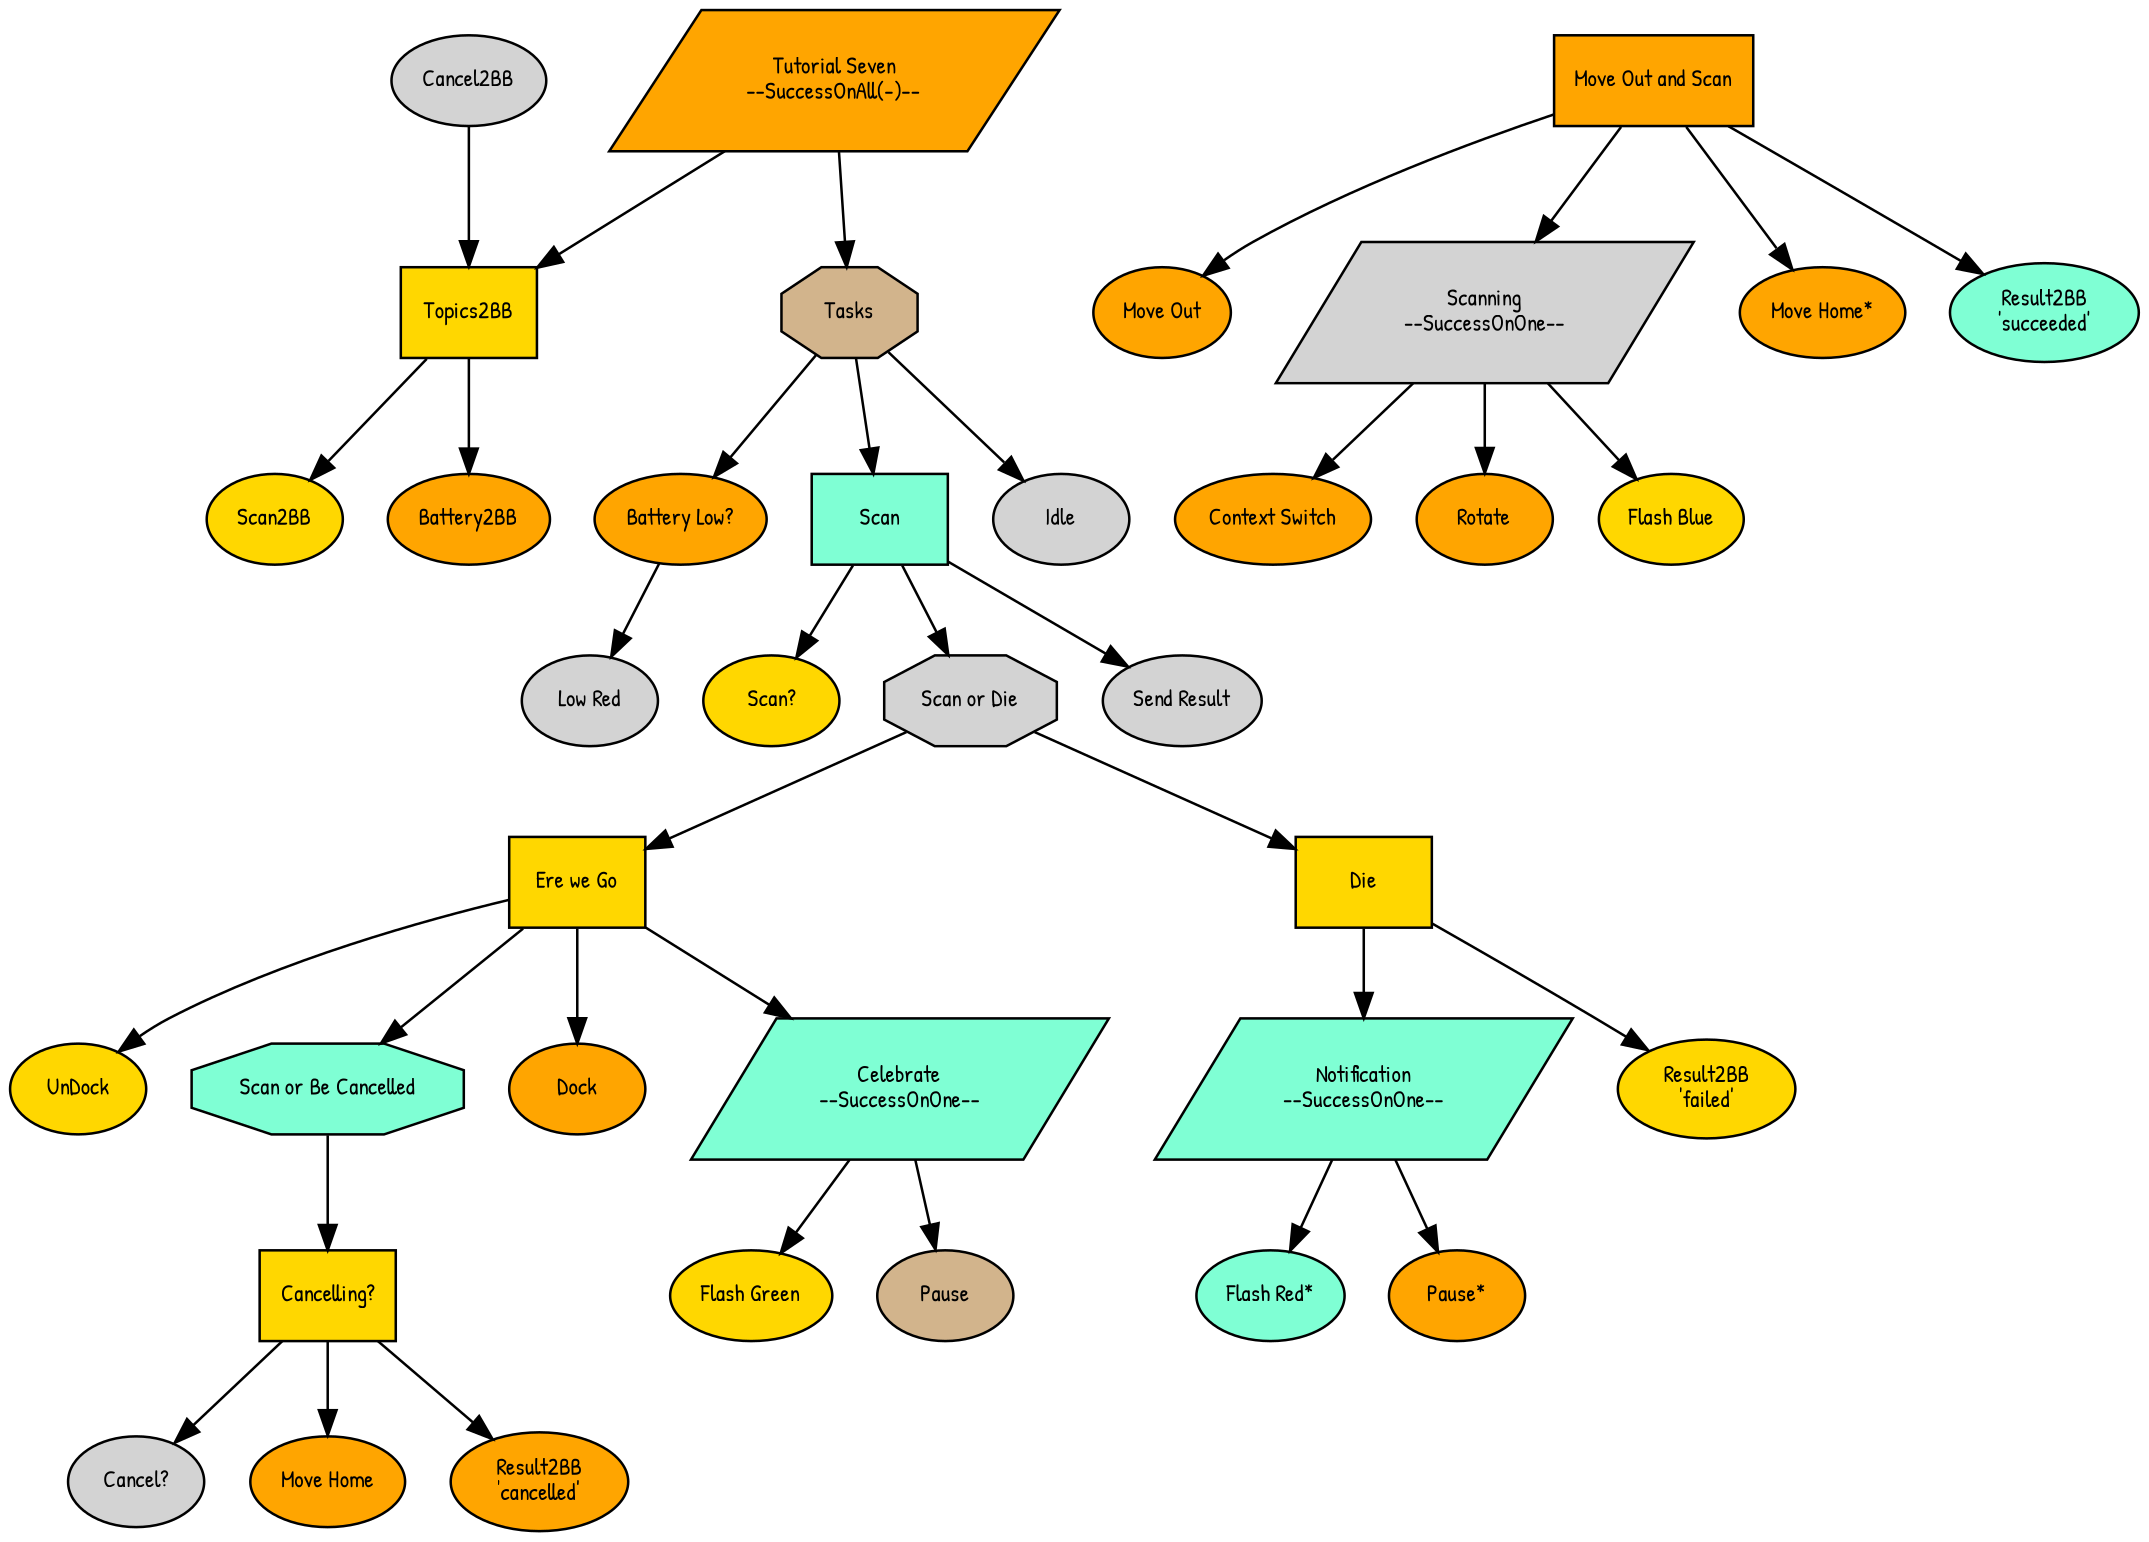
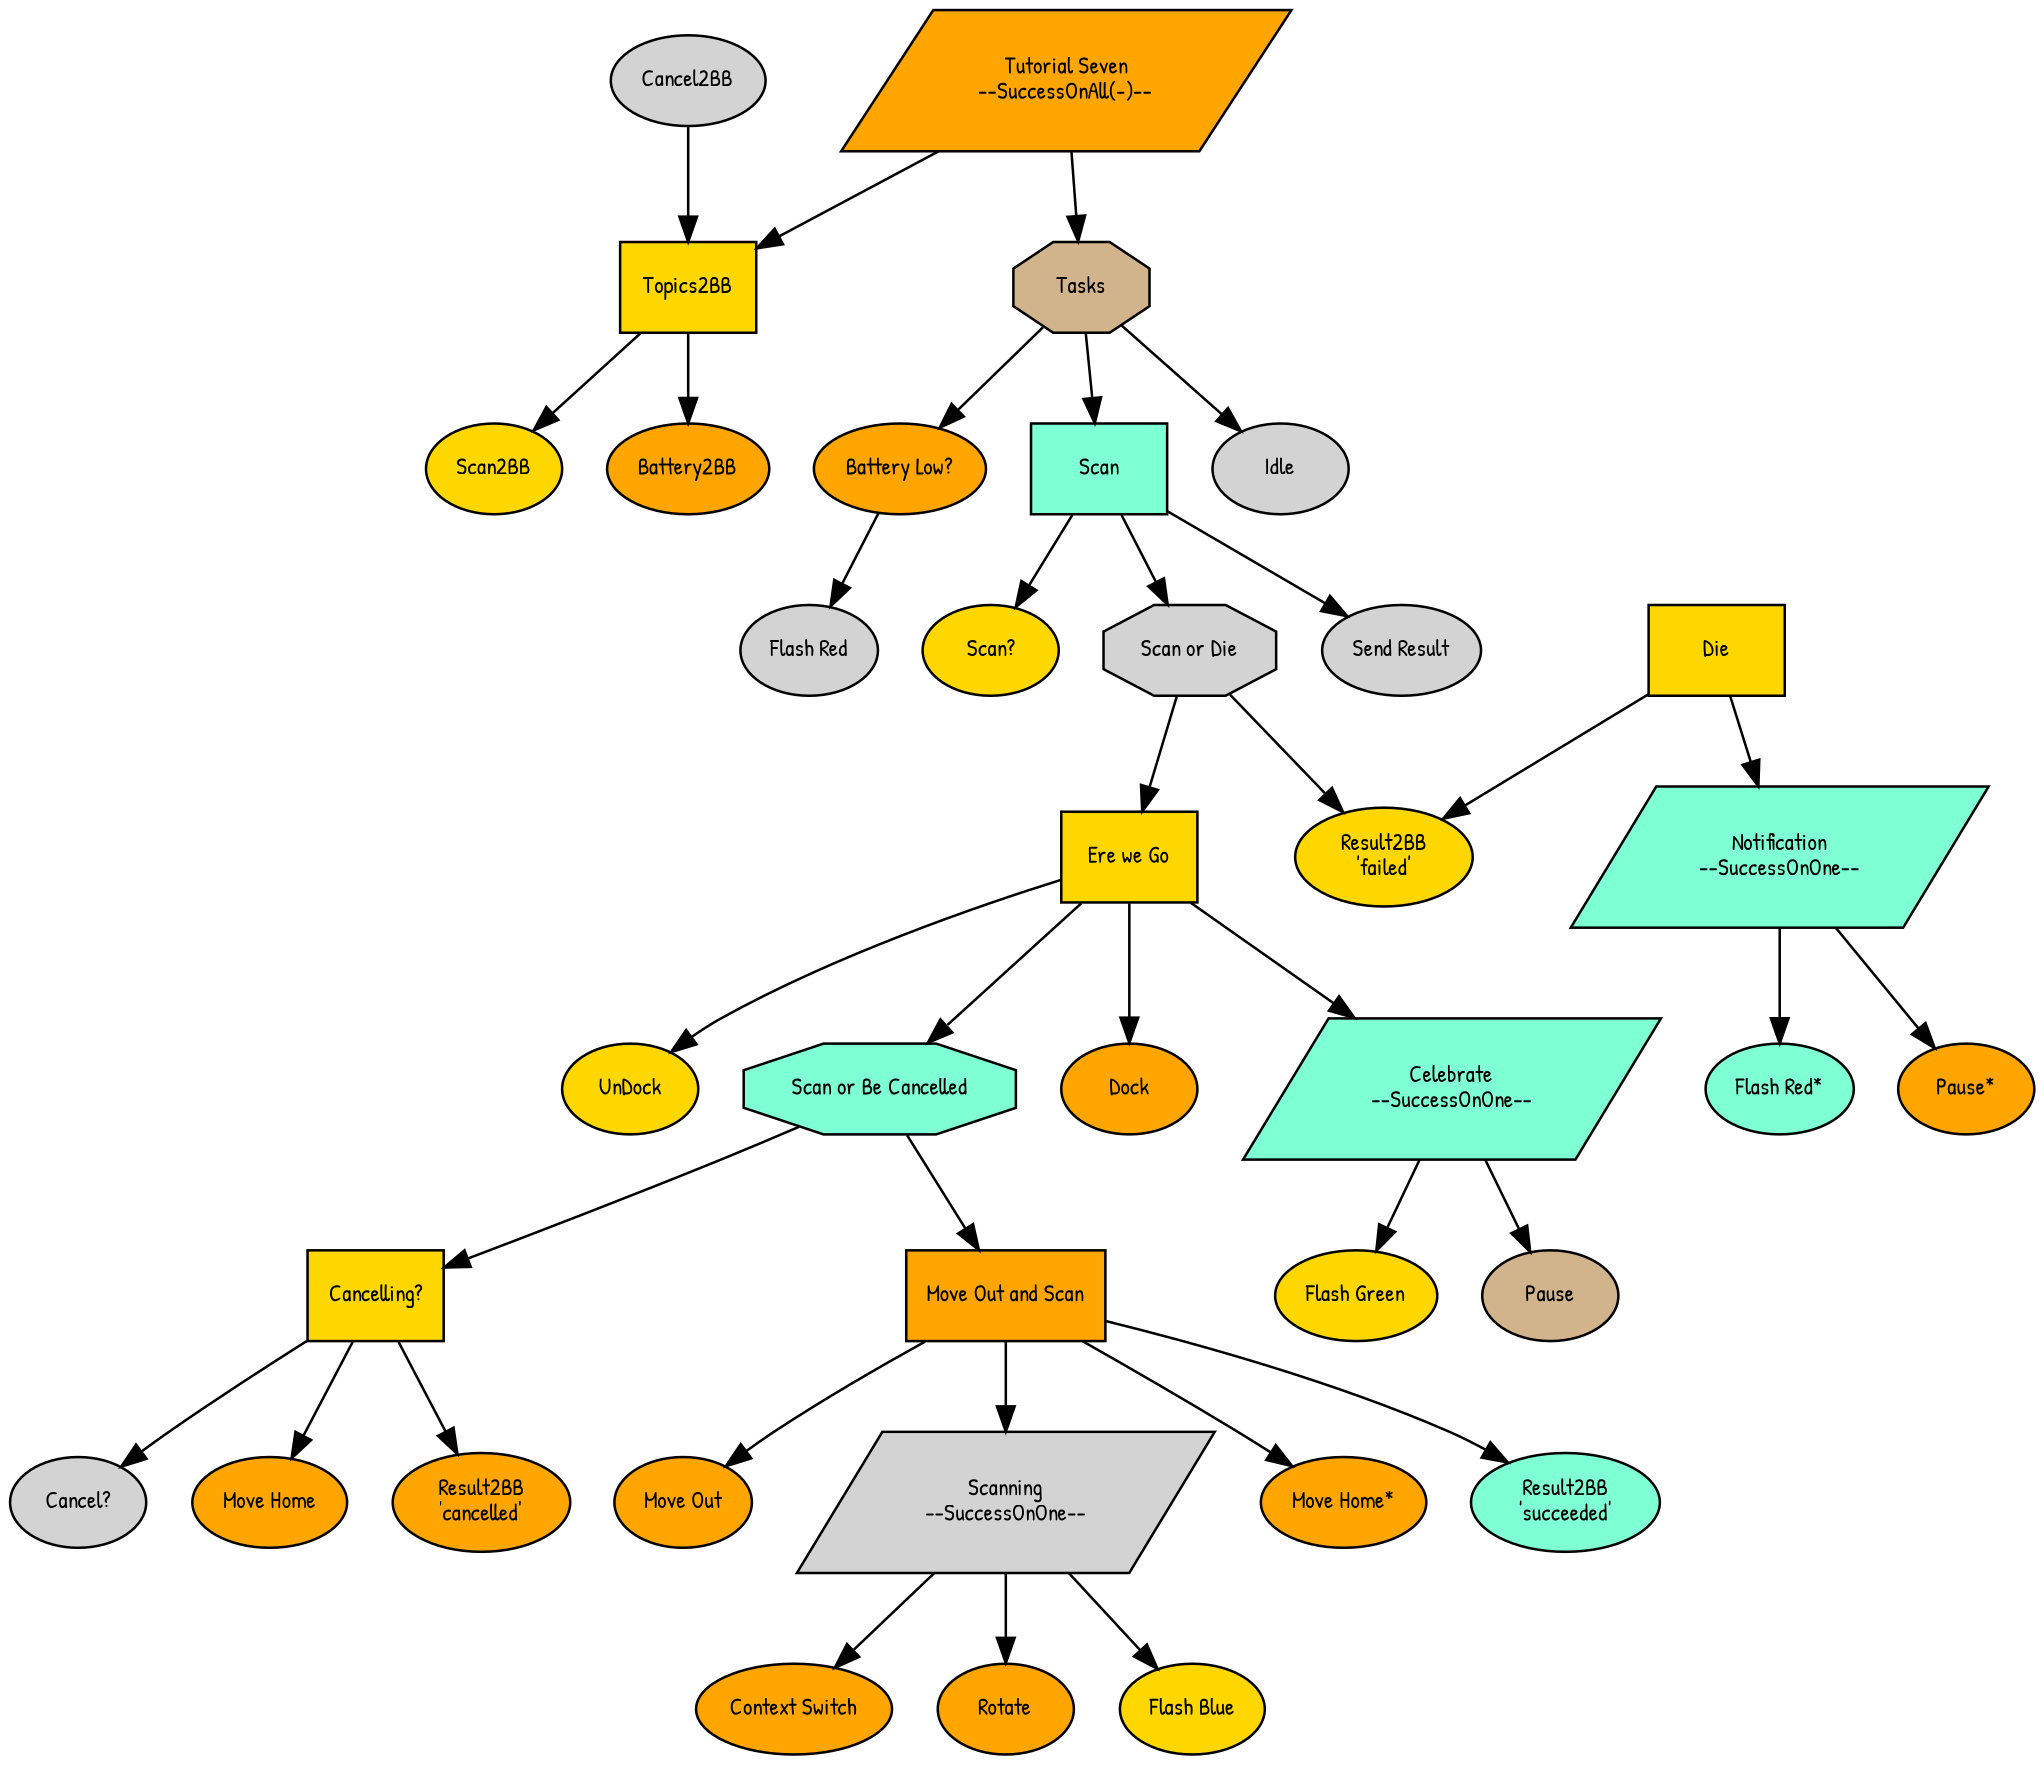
node "Low Red": label "Low Red" -> "Flash Red"
edge "Scan or Die" -> "Die": now "Scan or Die" -> "Result2BB 'failed'"
edge "Scan or Be Cancelled" -> "Move Out and Scan": added
